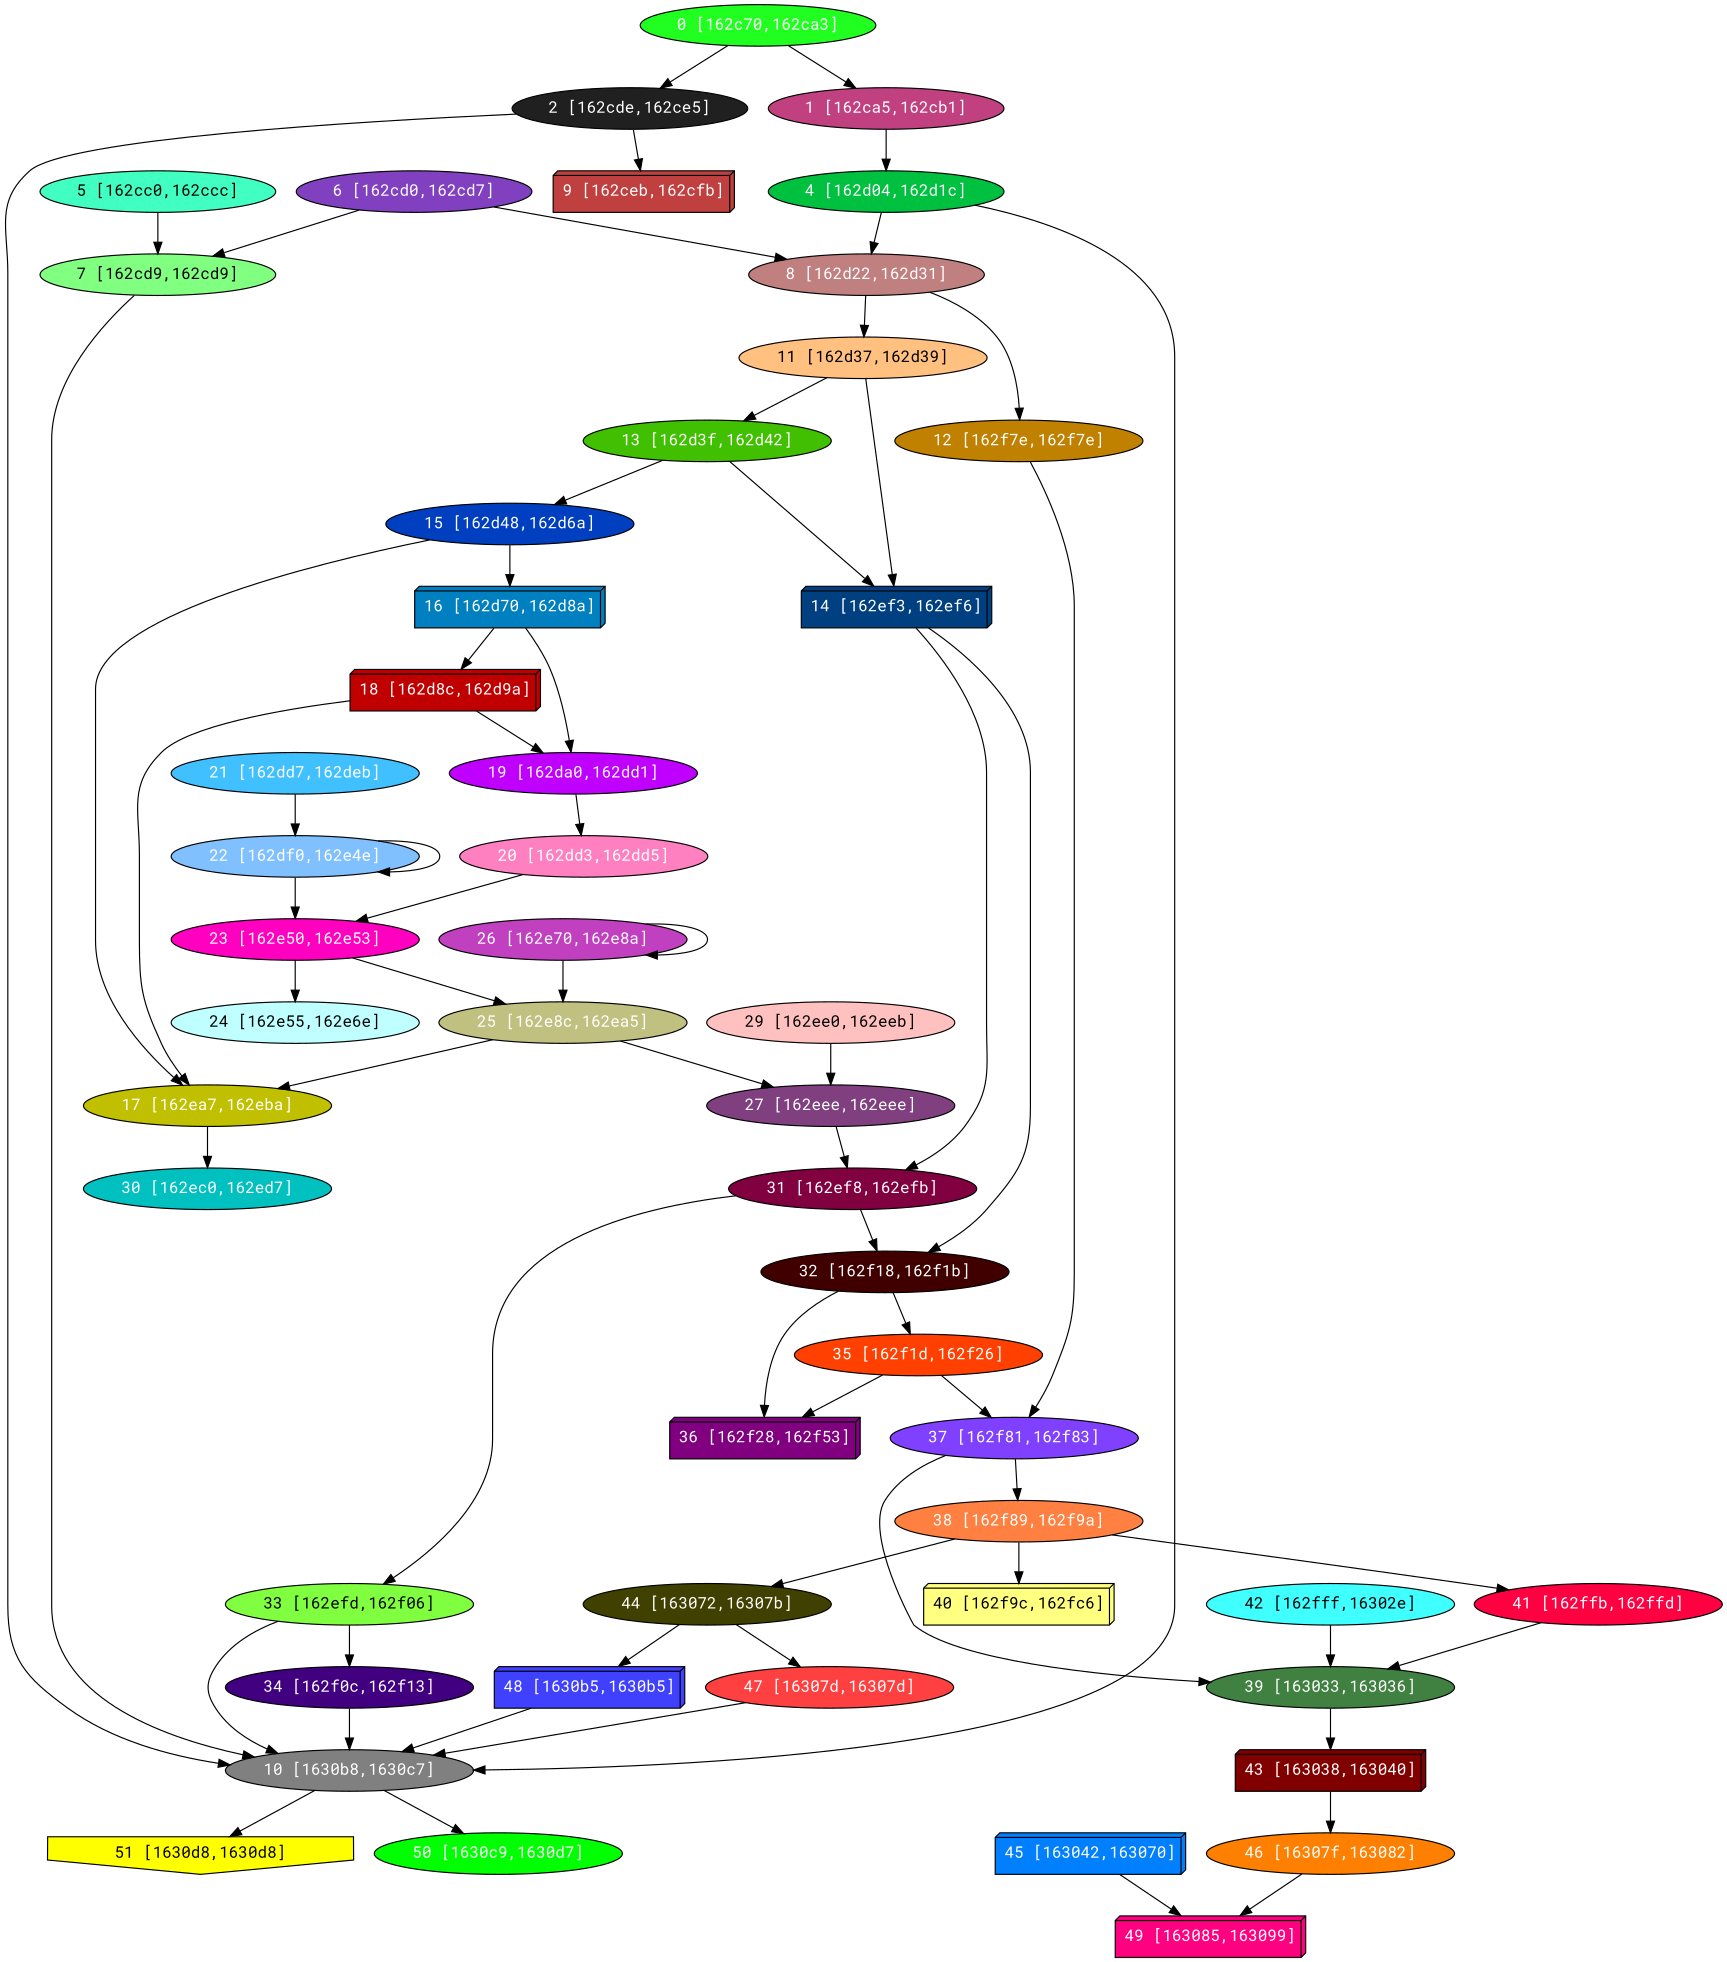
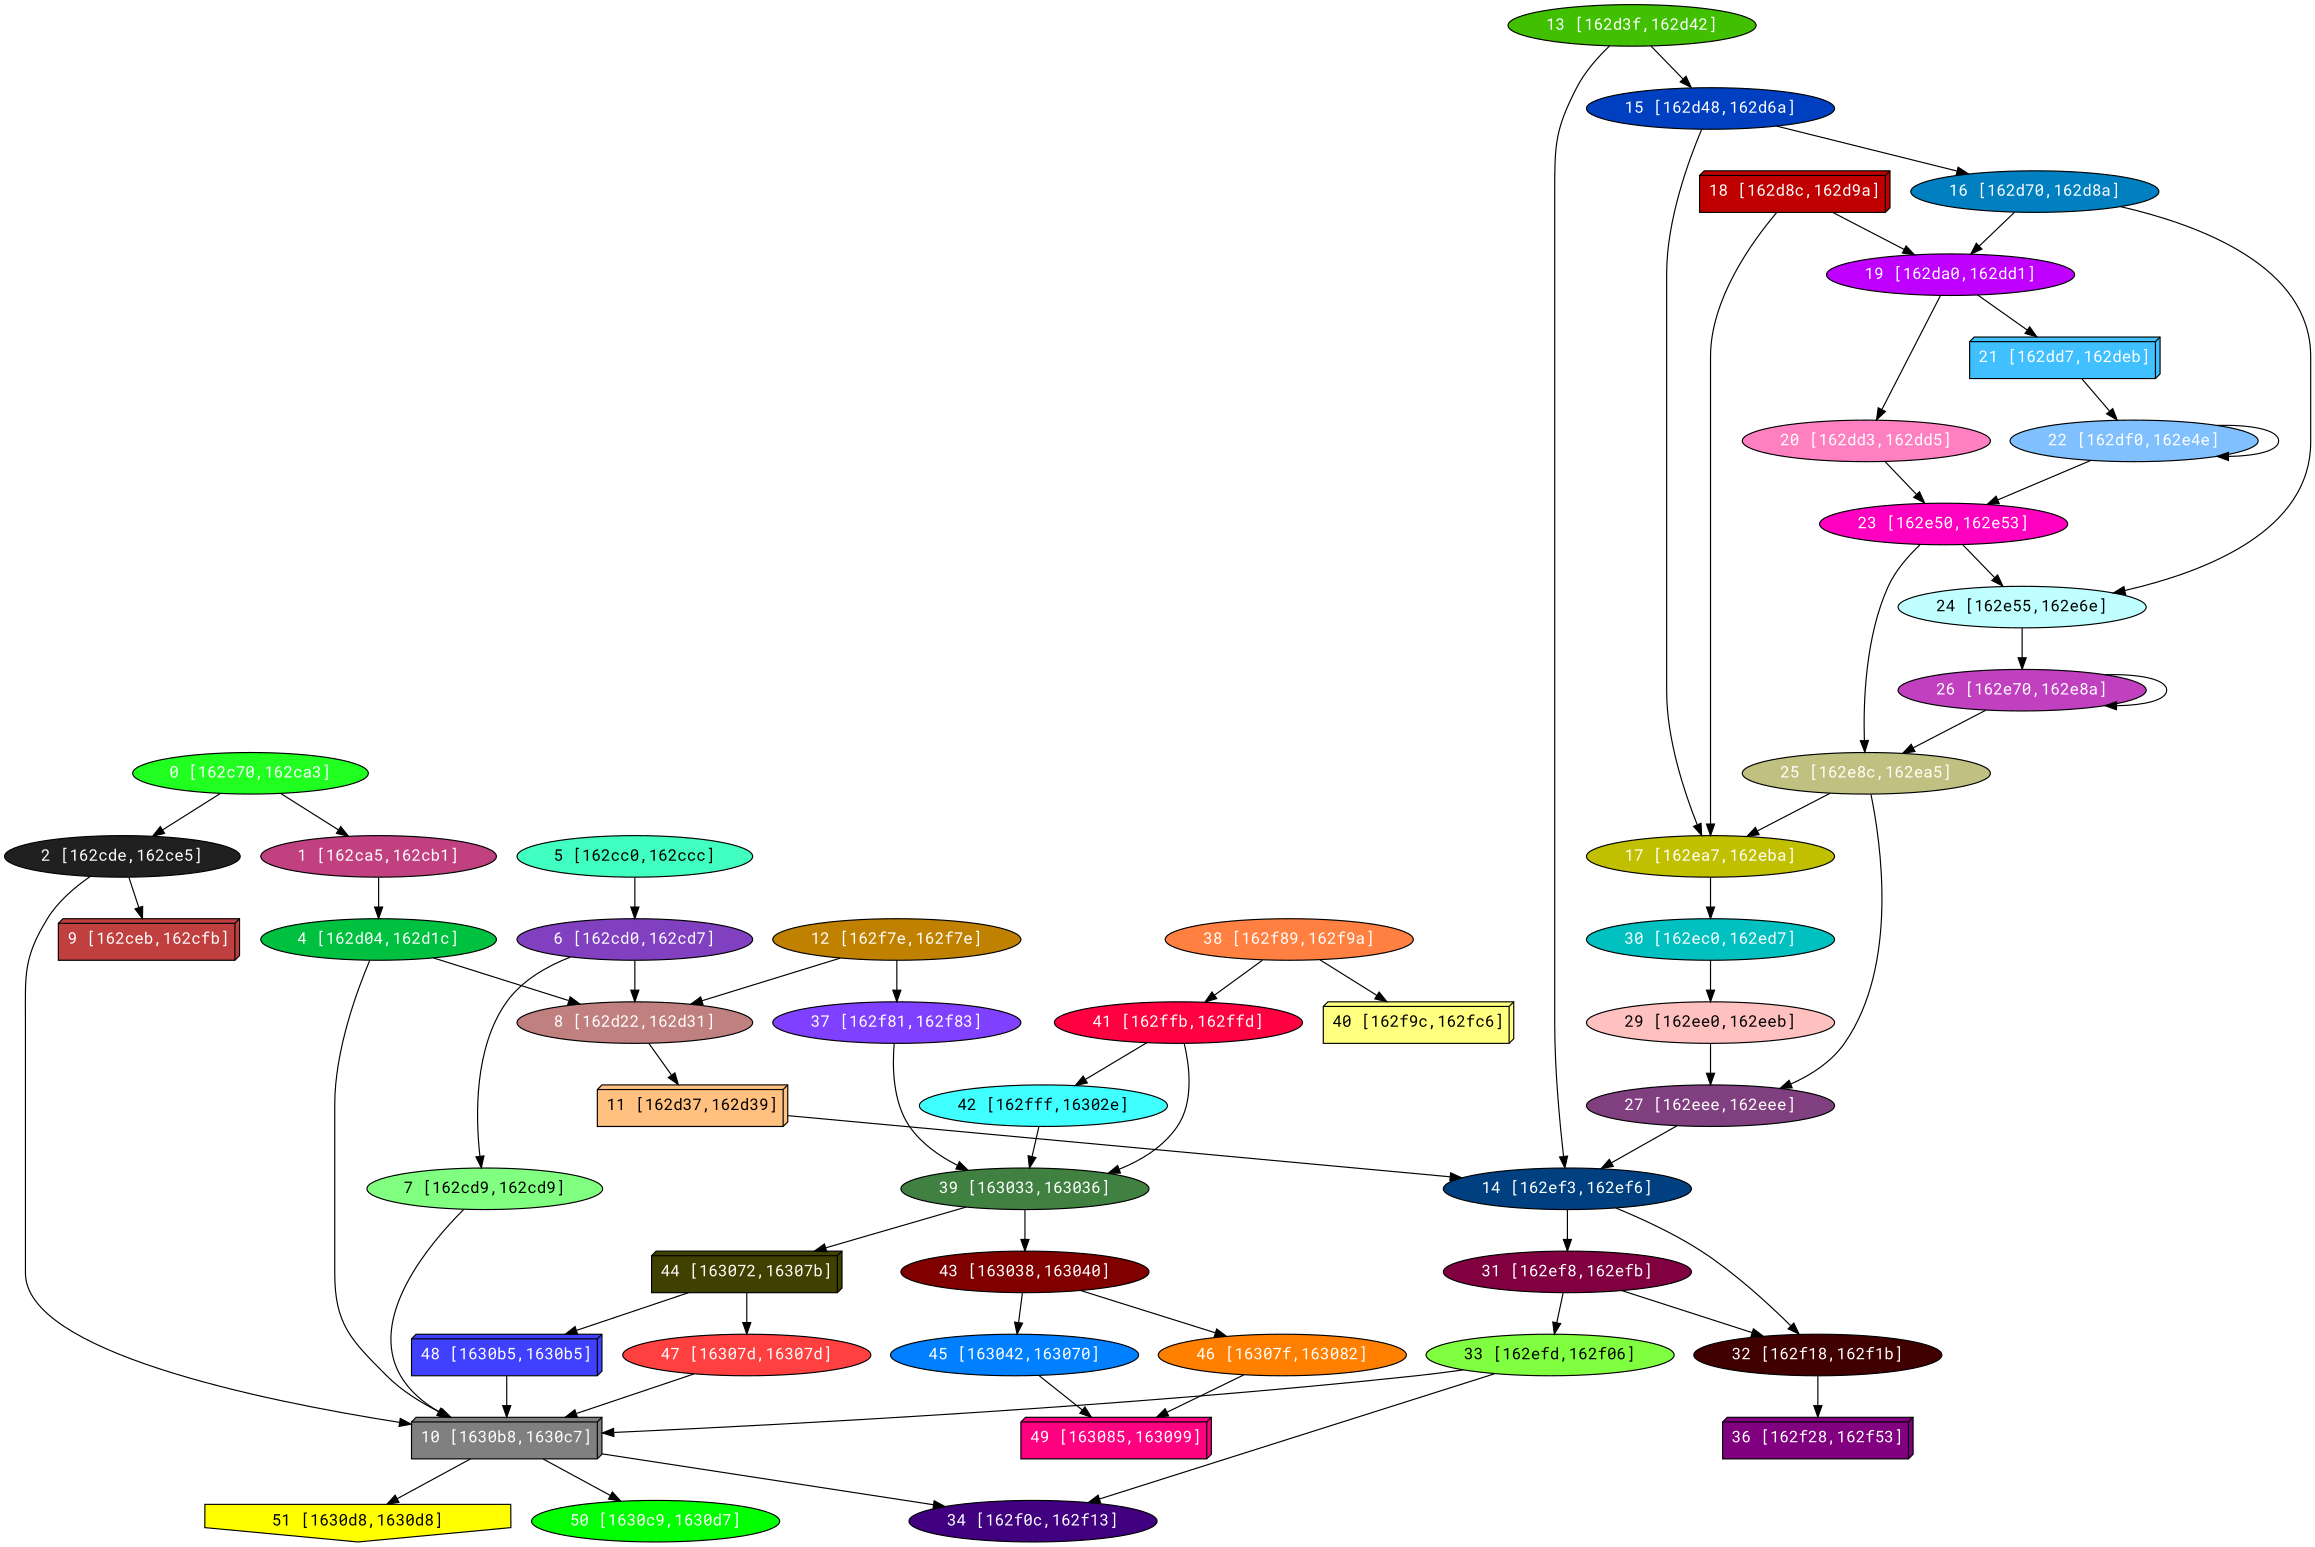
edge "5 [162cc0,162ccc]" -> "7 [162cd9,162cd9]": now "5 [162cc0,162ccc]" -> "6 [162cd0,162cd7]"
edge "19 [162da0,162dd1]" -> "21 [162dd7,162deb]": added
edge "8 [162d22,162d31]" -> "12 [162f7e,162f7e]": reversed
node "11 [162d37,162d39]": shape ellipse -> box3d
edge "11 [162d37,162d39]" -> "13 [162d3f,162d42]": removed
node "16 [162d70,162d8a]": shape box3d -> ellipse
node "14 [162ef3,162ef6]": shape box3d -> ellipse
edge "24 [162e55,162e6e]" -> "26 [162e70,162e8a]": added
edge "16 [162d70,162d8a]" -> "18 [162d8c,162d9a]": now "16 [162d70,162d8a]" -> "24 [162e55,162e6e]"
node "21 [162dd7,162deb]": shape ellipse -> box3d
edge "30 [162ec0,162ed7]" -> "29 [162ee0,162eeb]": added
edge "41 [162ffb,162ffd]" -> "42 [162fff,16302e]": added
edge "27 [162eee,162eee]" -> "31 [162ef8,162efb]": now "27 [162eee,162eee]" -> "14 [162ef3,162ef6]"
edge "43 [163038,163040]" -> "45 [163042,163070]": added
node "35 [162f1d,162f26]": removed
edge "37 [162f81,162f83]" -> "38 [162f89,162f9a]": removed
edge "38 [162f89,162f9a]" -> "44 [163072,16307b]": now "39 [163033,163036]" -> "44 [163072,16307b]"
node "44 [163072,16307b]": shape ellipse -> box3d
edge "34 [162f0c,162f13]" -> "10 [1630b8,1630c7]": reversed
node "10 [1630b8,1630c7]": shape ellipse -> box3d
node "43 [163038,163040]": shape box3d -> ellipse
node "45 [163042,163070]": shape box3d -> ellipse
